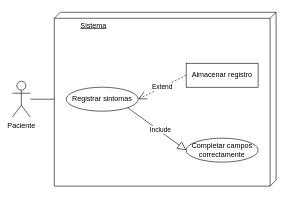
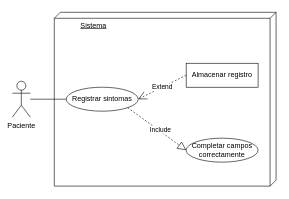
edge "Paciente" -- "Sistema": now "Paciente" -- "Registrar sintomas"
edge "Registrar sintomas" -> "Completar campos correctamente": style solid -> dashed
